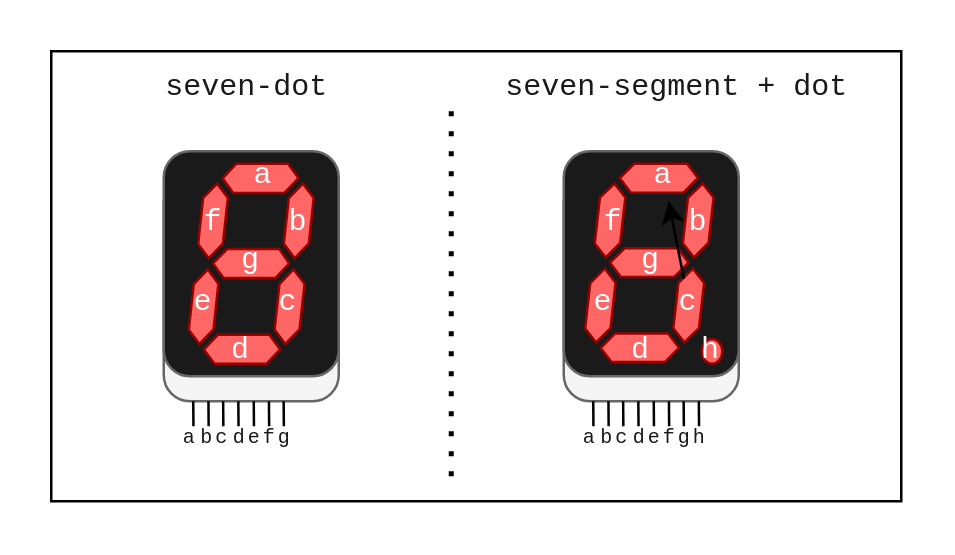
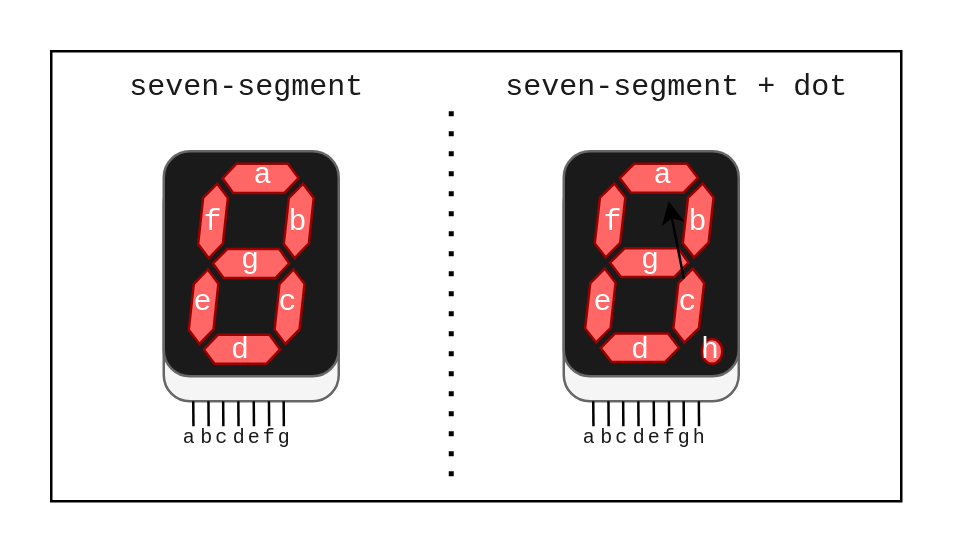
node "seven-dot": label "seven-dot" -> "seven-segment"
